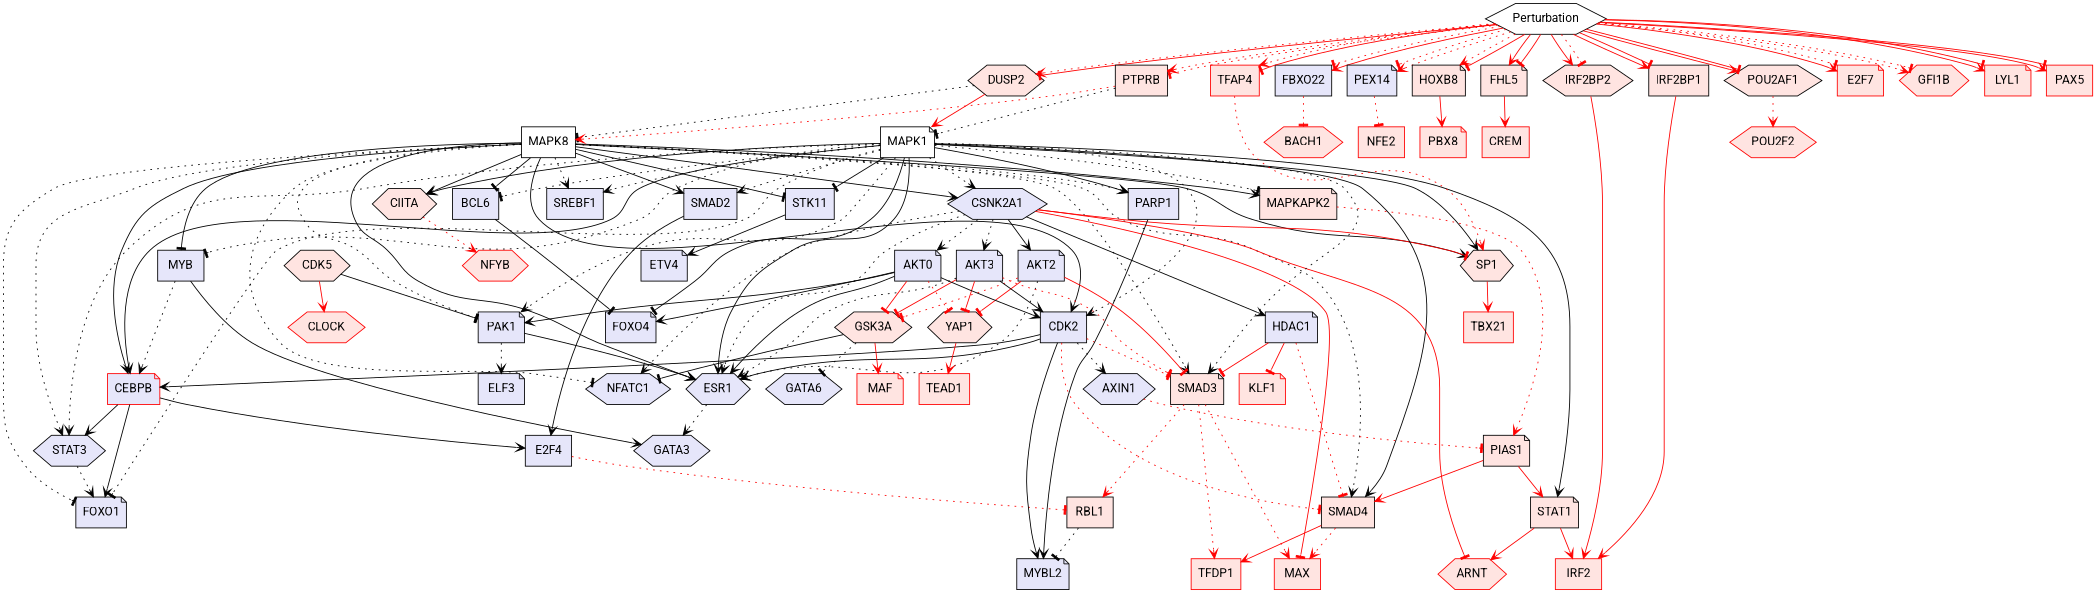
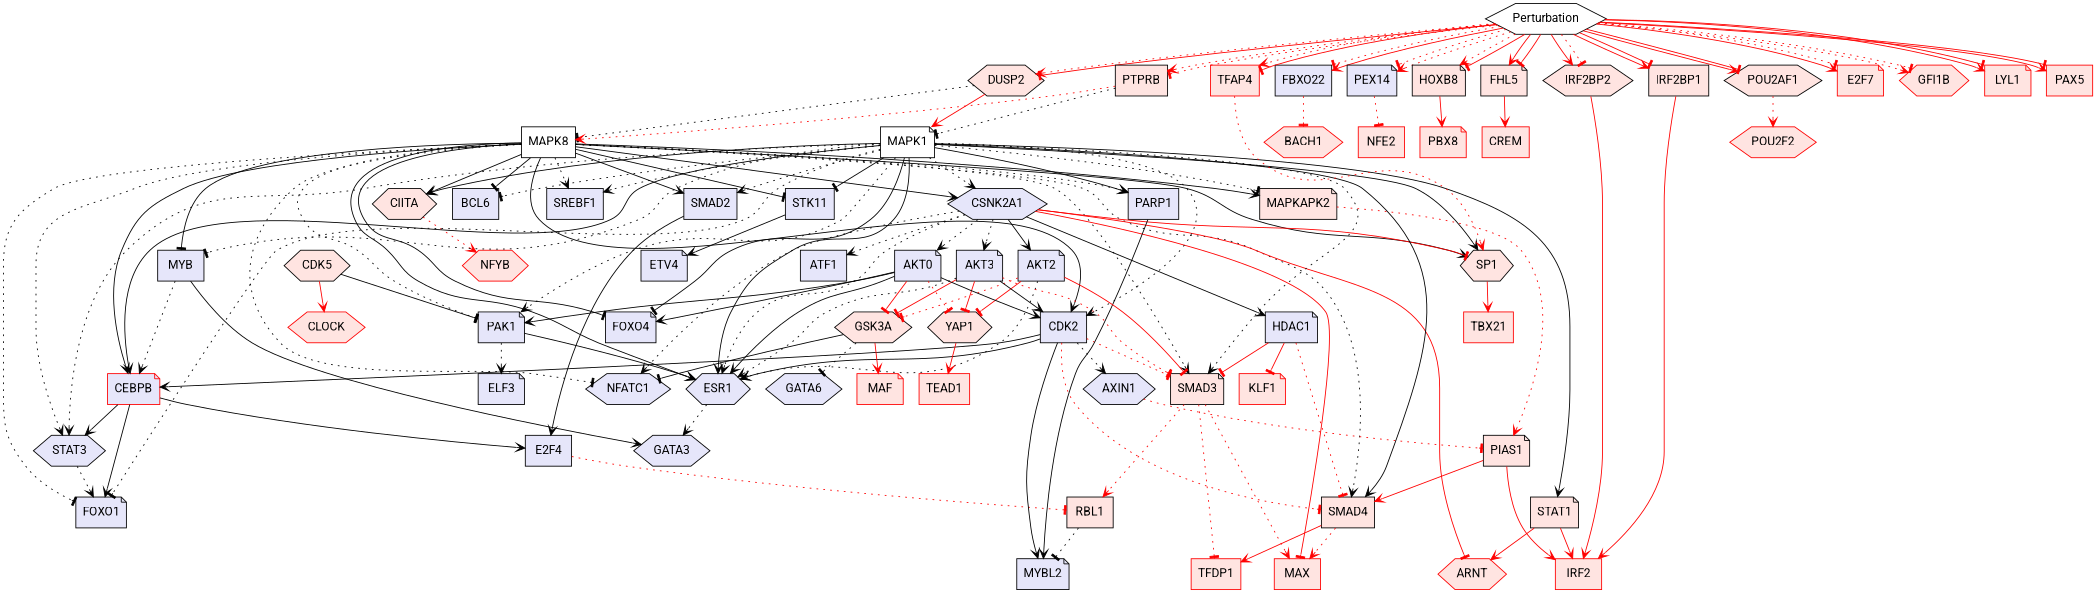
edge "BCL6" -> "FOXO4": now "MAPK8" -> "FOXO4"
node "ATF1": added
edge "SMAD3" -> "TFDP1": arrowhead vee -> tee
edge "PIAS1" -> "STAT1": now "PIAS1" -> "IRF2"
